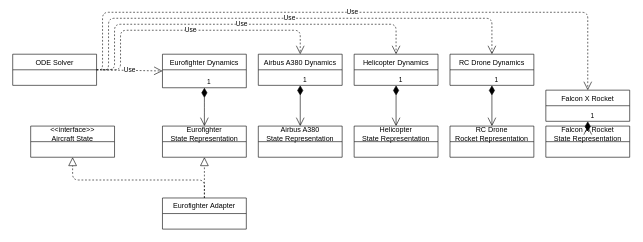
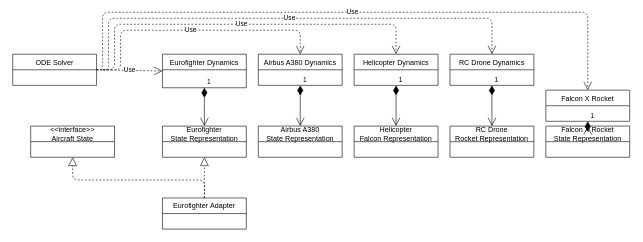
node "Helicopter State Representation": label "Helicopter State Representation" -> "Helicopter Falcon Representation"
